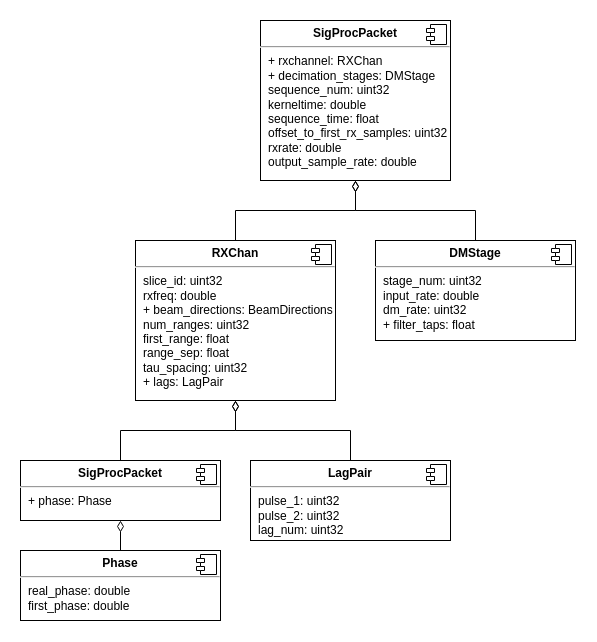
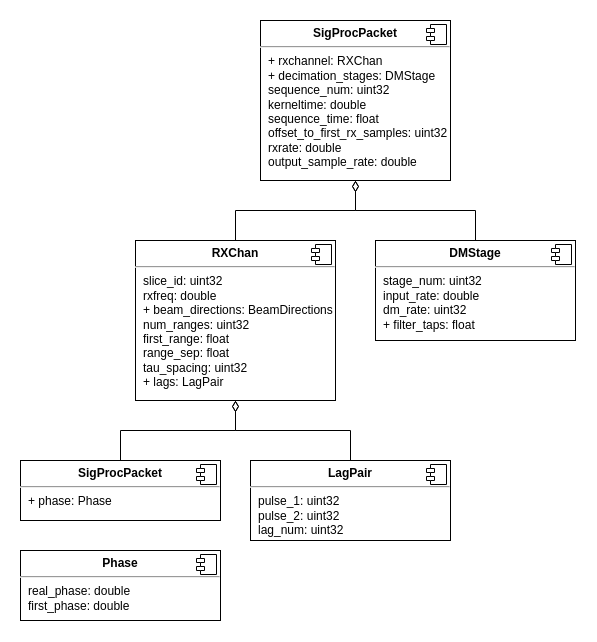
edge "Phase real_phase: double first_phase: double" -> "SigProcPacket + phase: Phase": removed
